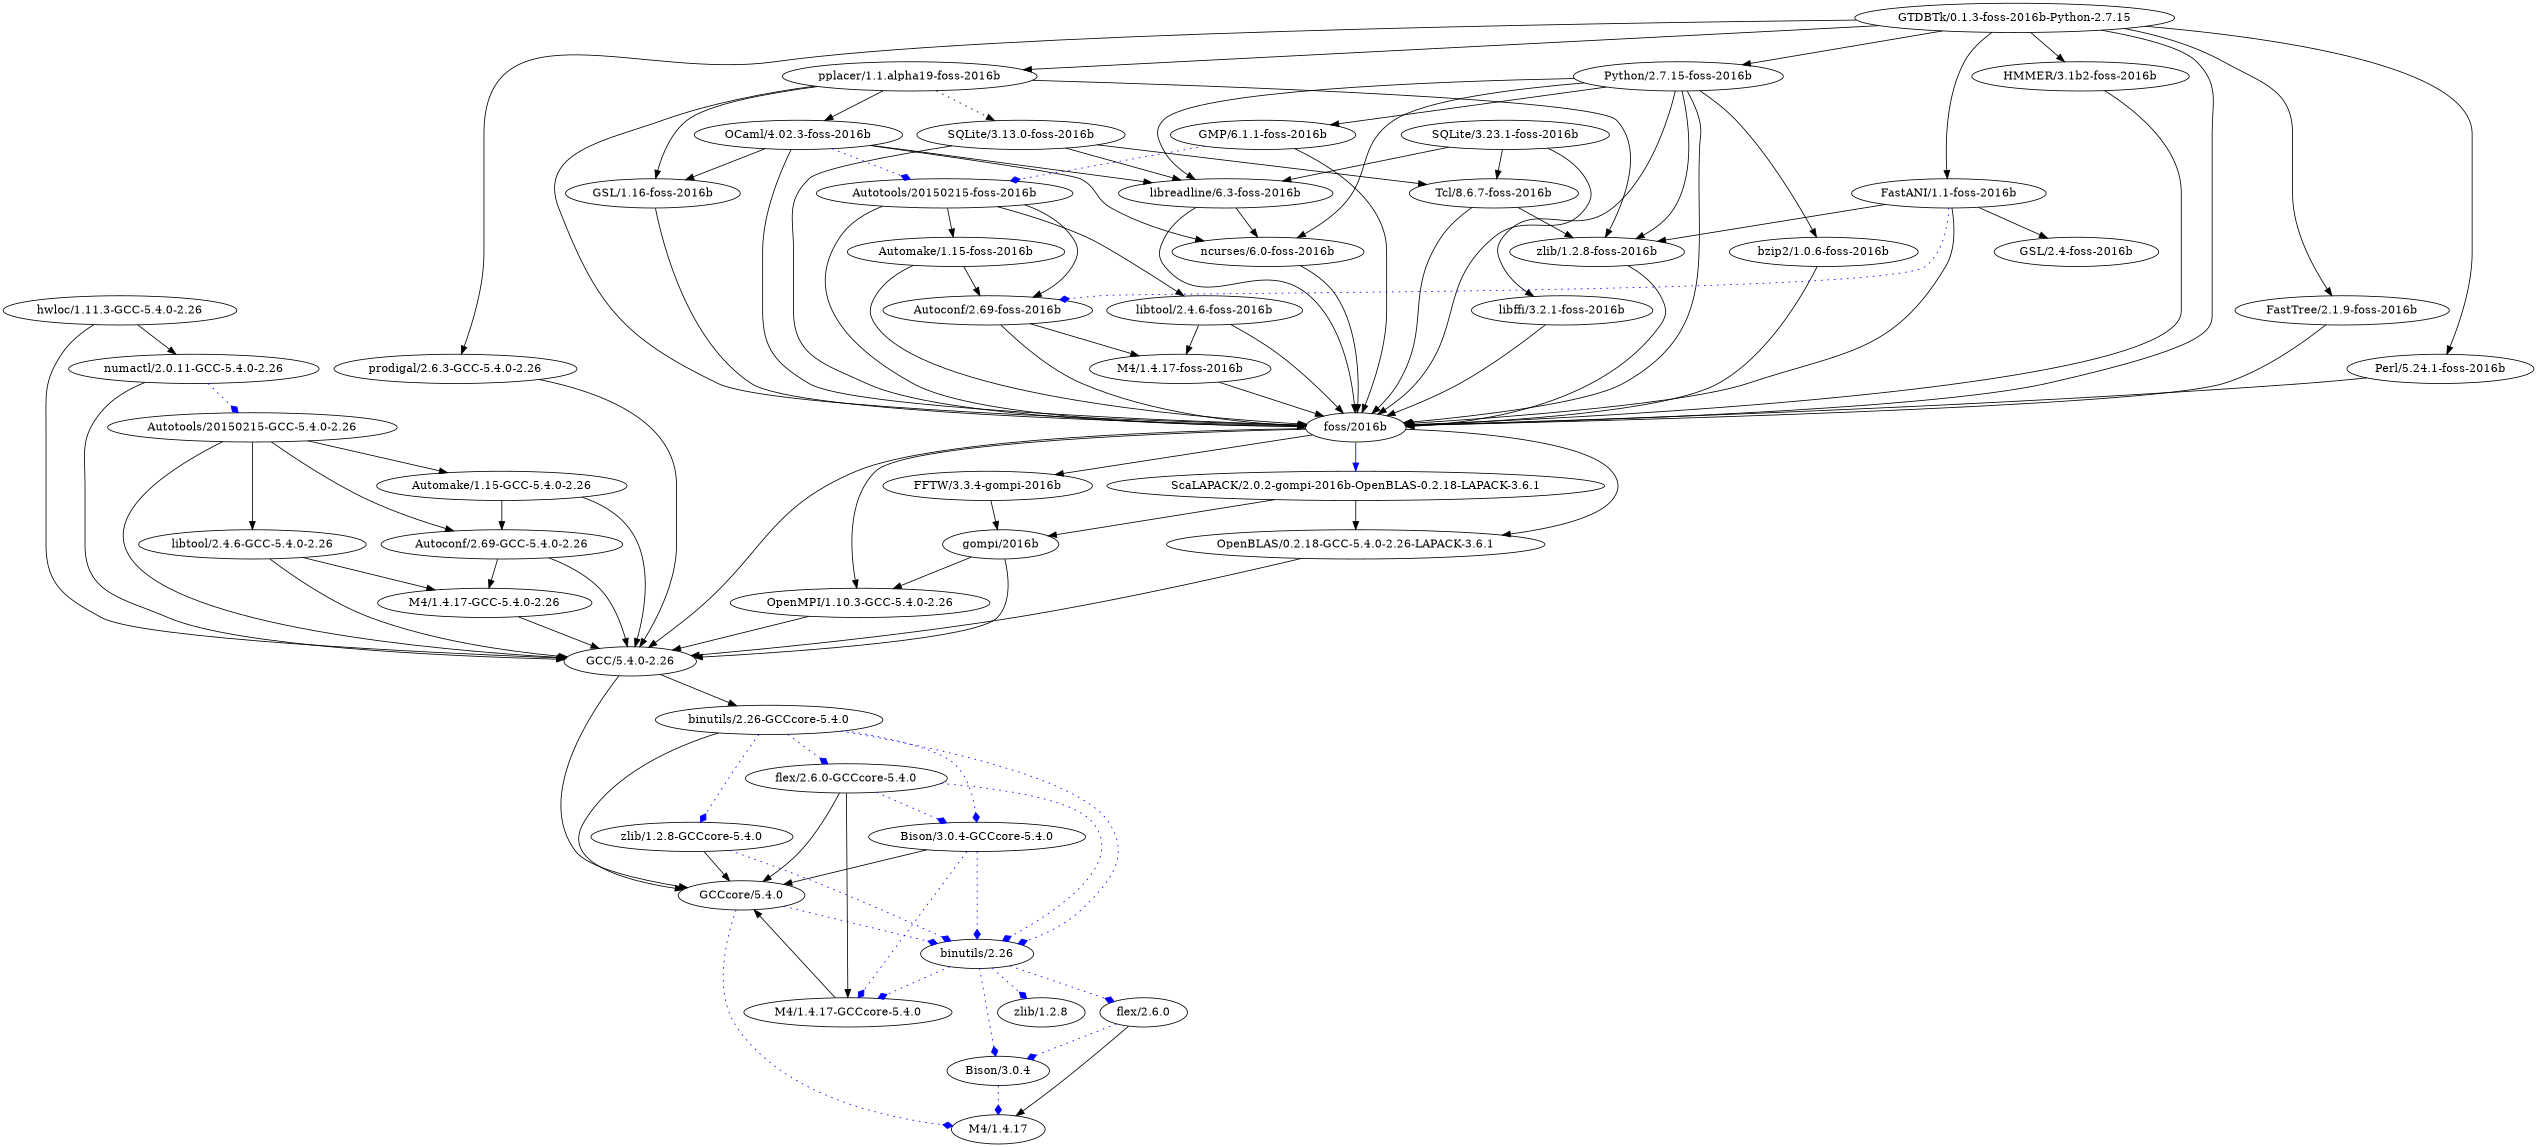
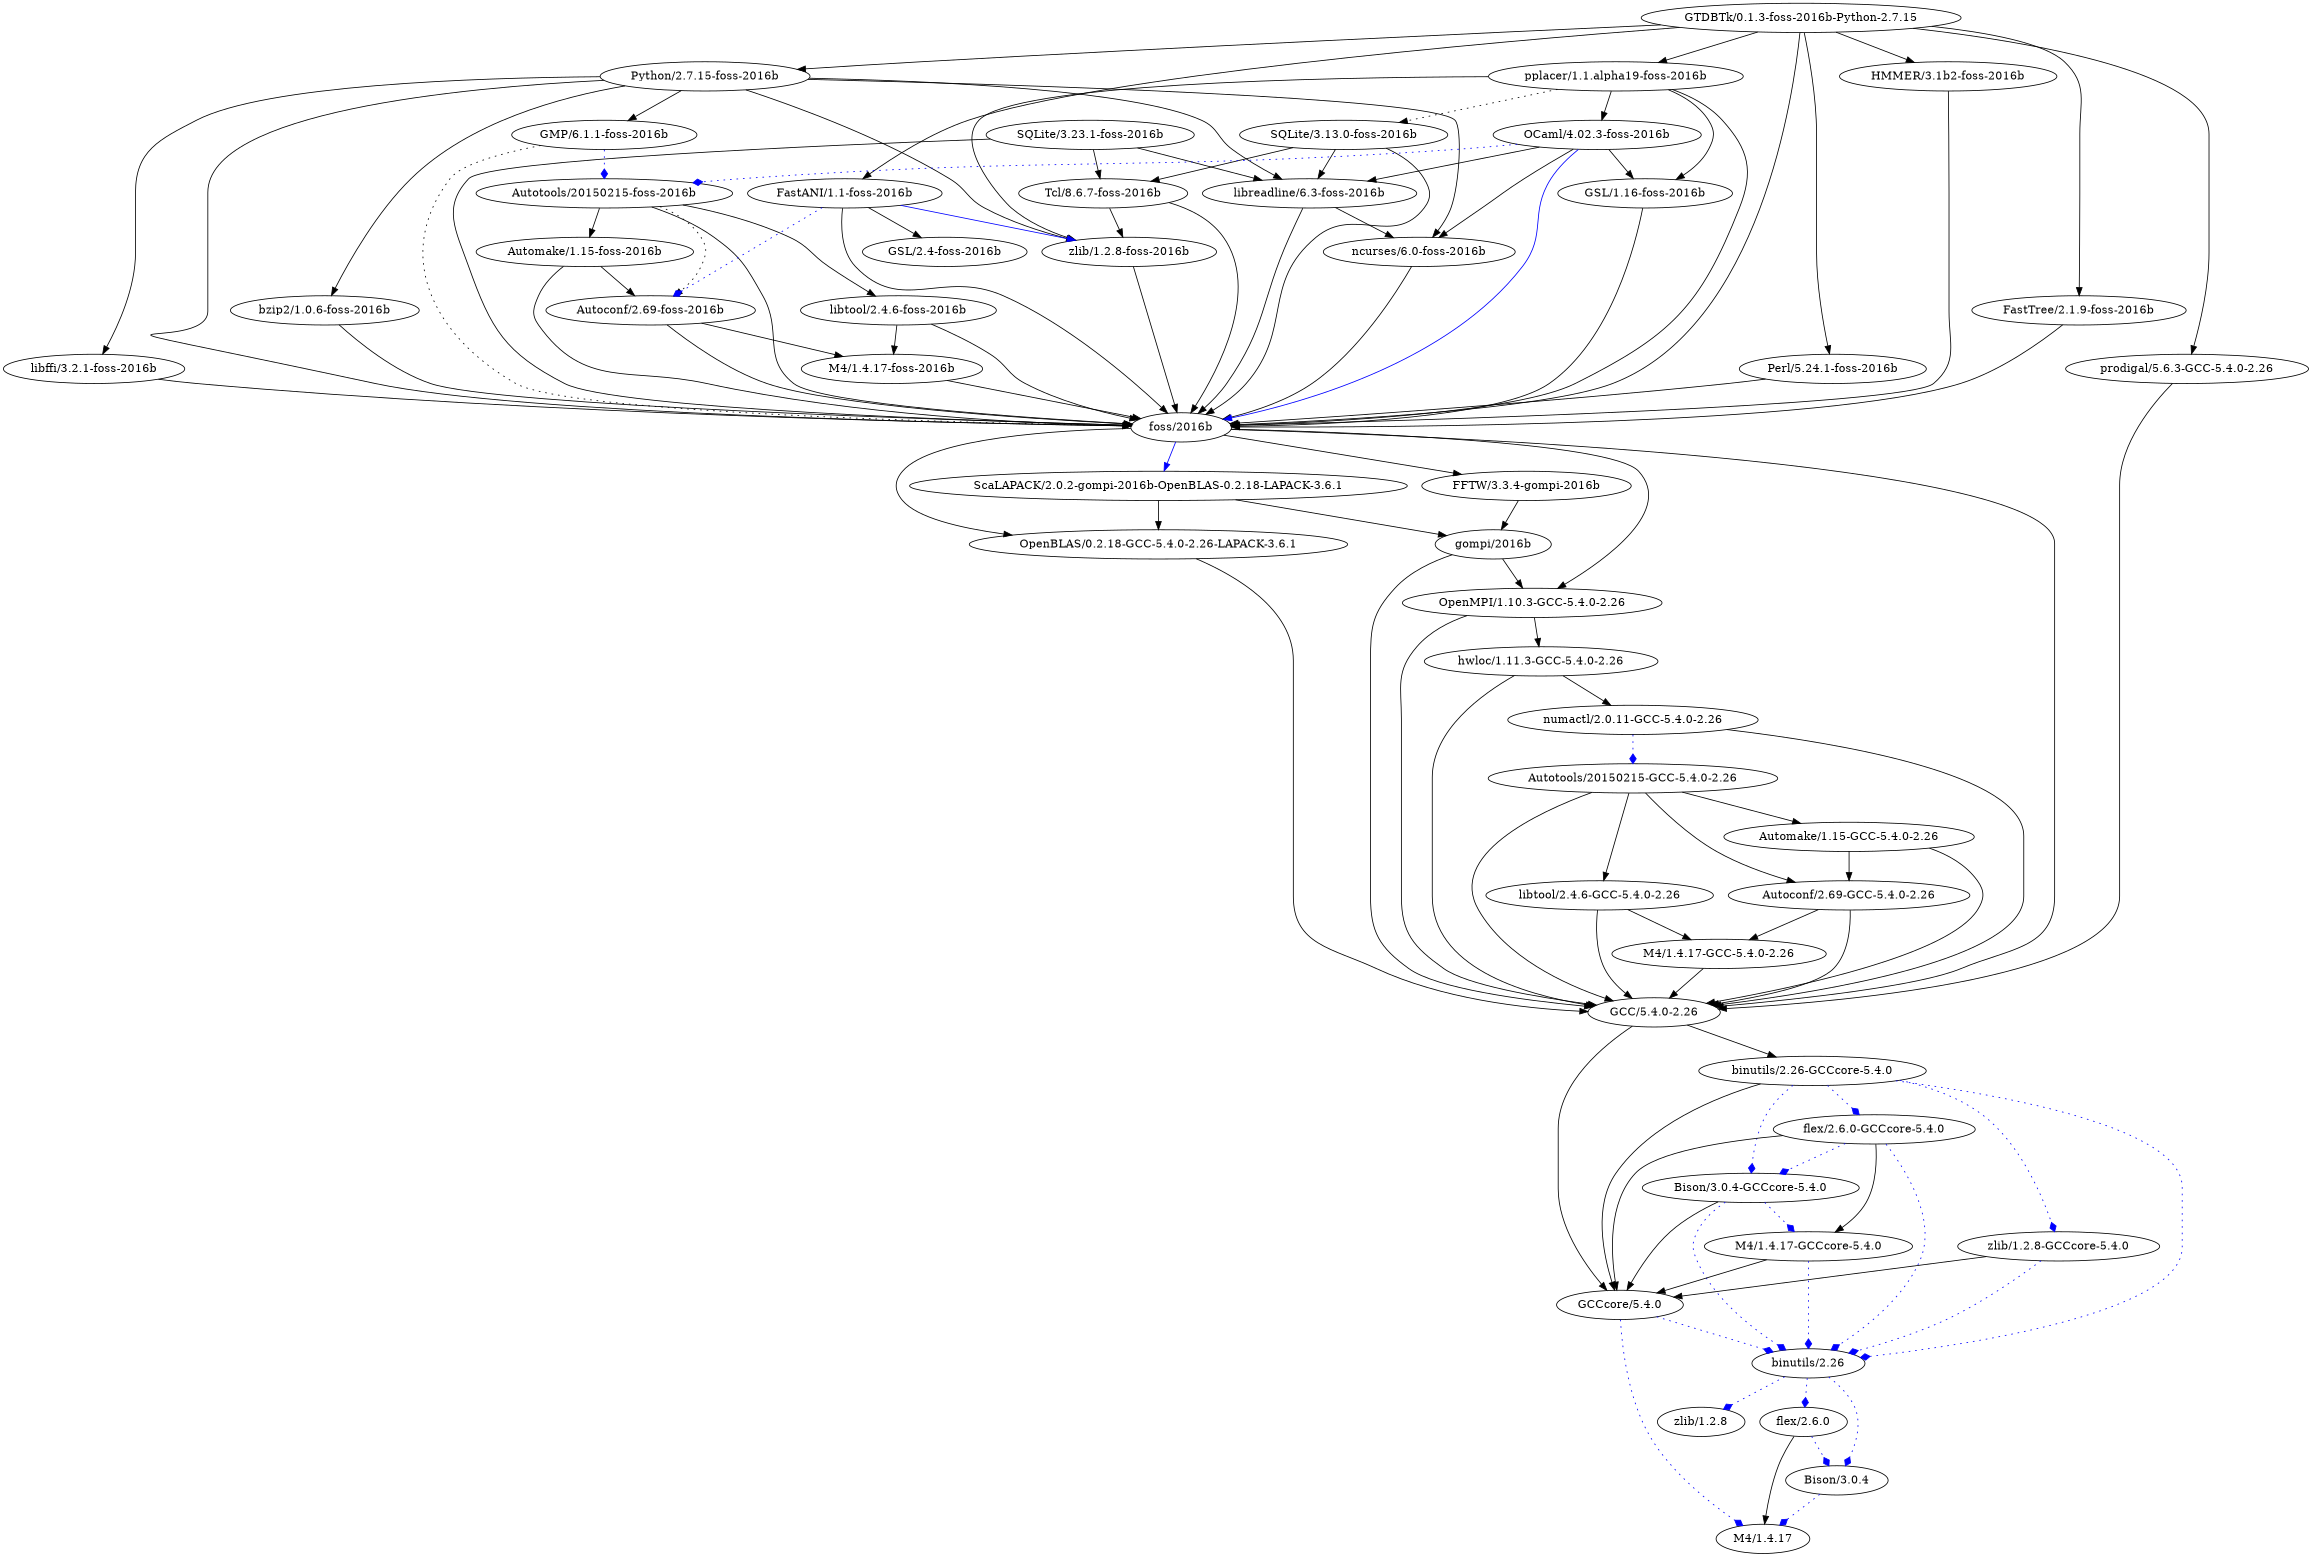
edge "FastANI/1.1-foss-2016b" -> "zlib/1.2.8-foss-2016b": color black -> blue
edge "Autotools/20150215-foss-2016b" -> "Autoconf/2.69-foss-2016b": style solid -> dotted
edge "GMP/6.1.1-foss-2016b" -> "foss/2016b": style solid -> dotted
node "prodigal/2.6.3-GCC-5.4.0-2.26": label "prodigal/2.6.3-GCC-5.4.0-2.26" -> "prodigal/5.6.3-GCC-5.4.0-2.26"
edge "OCaml/4.02.3-foss-2016b" -> "foss/2016b": color black -> blue
edge "OpenMPI/1.10.3-GCC-5.4.0-2.26" -> "hwloc/1.11.3-GCC-5.4.0-2.26": added
edge "binutils/2.26" -> "M4/1.4.17-GCCcore-5.4.0": reversed
